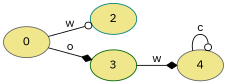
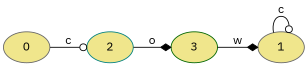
edge "0" -> "2": label "w" -> "c"
edge "0" -> "3": now "2" -> "3"
node "4": label "4" -> "1"
